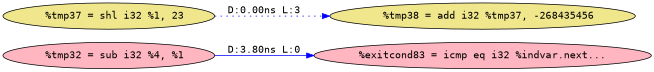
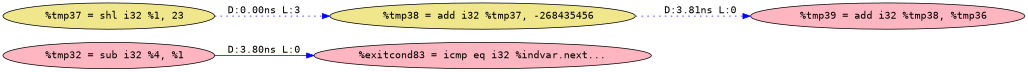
node "%tmp39 = add i32 %tmp38, %tmp36": added
